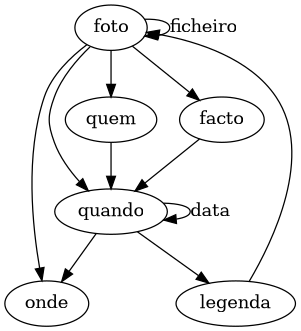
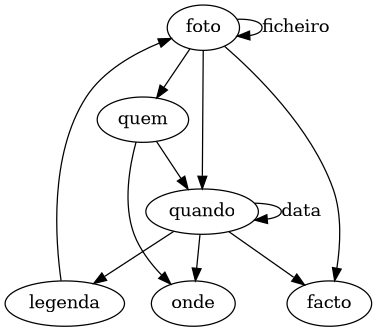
edge "foto" -> "onde": now "quem" -> "onde"
edge "facto" -> "quando": reversed
